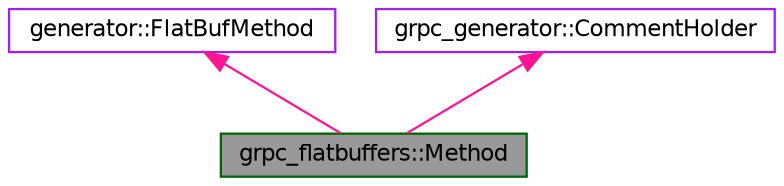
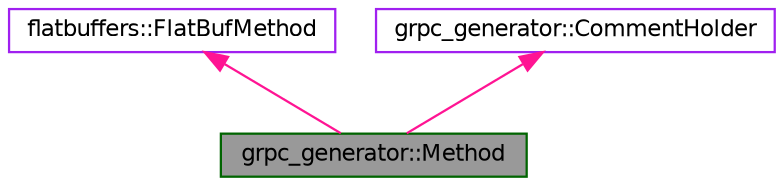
node "generator::FlatBufMethod": label "generator::FlatBufMethod" -> "flatbuffers::FlatBufMethod"
node "grpc_flatbuffers::Method": label "grpc_flatbuffers::Method" -> "grpc_generator::Method"
